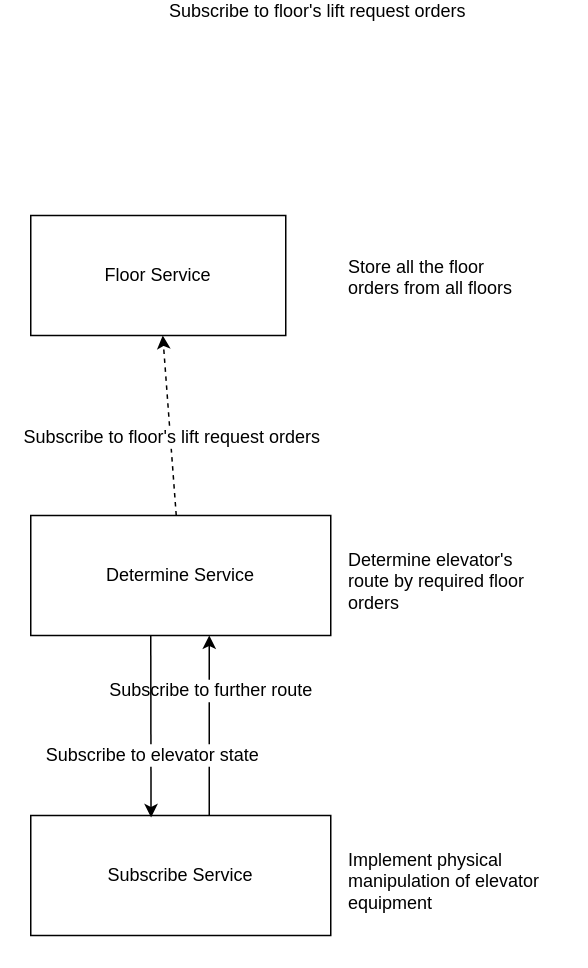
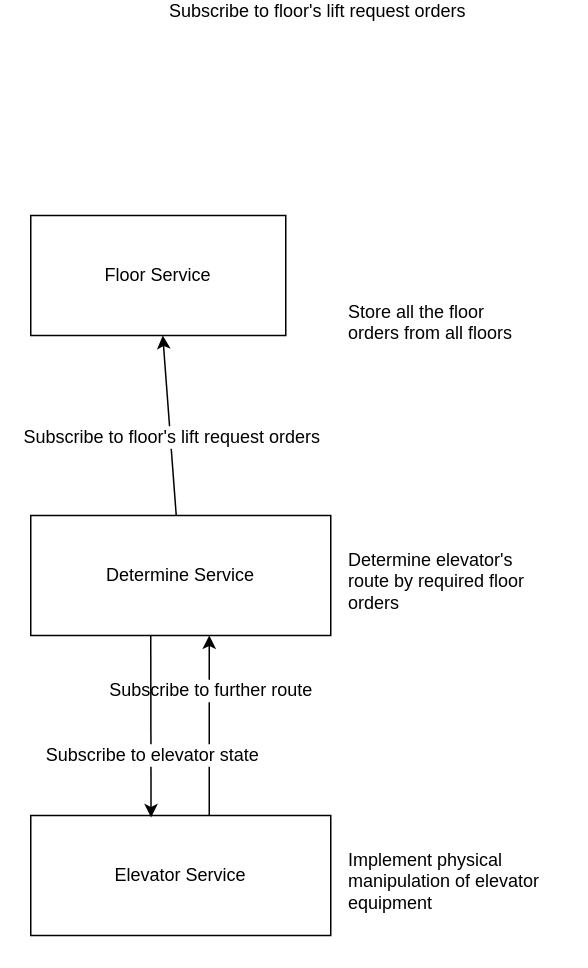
node "Store all the floor orders from all floors": moved (436, 275) -> (436, 320)
edge "Determine Service" -> "Floor Service": style dashed -> solid
node "Subscribe Service": label "Subscribe Service" -> "Elevator Service"
